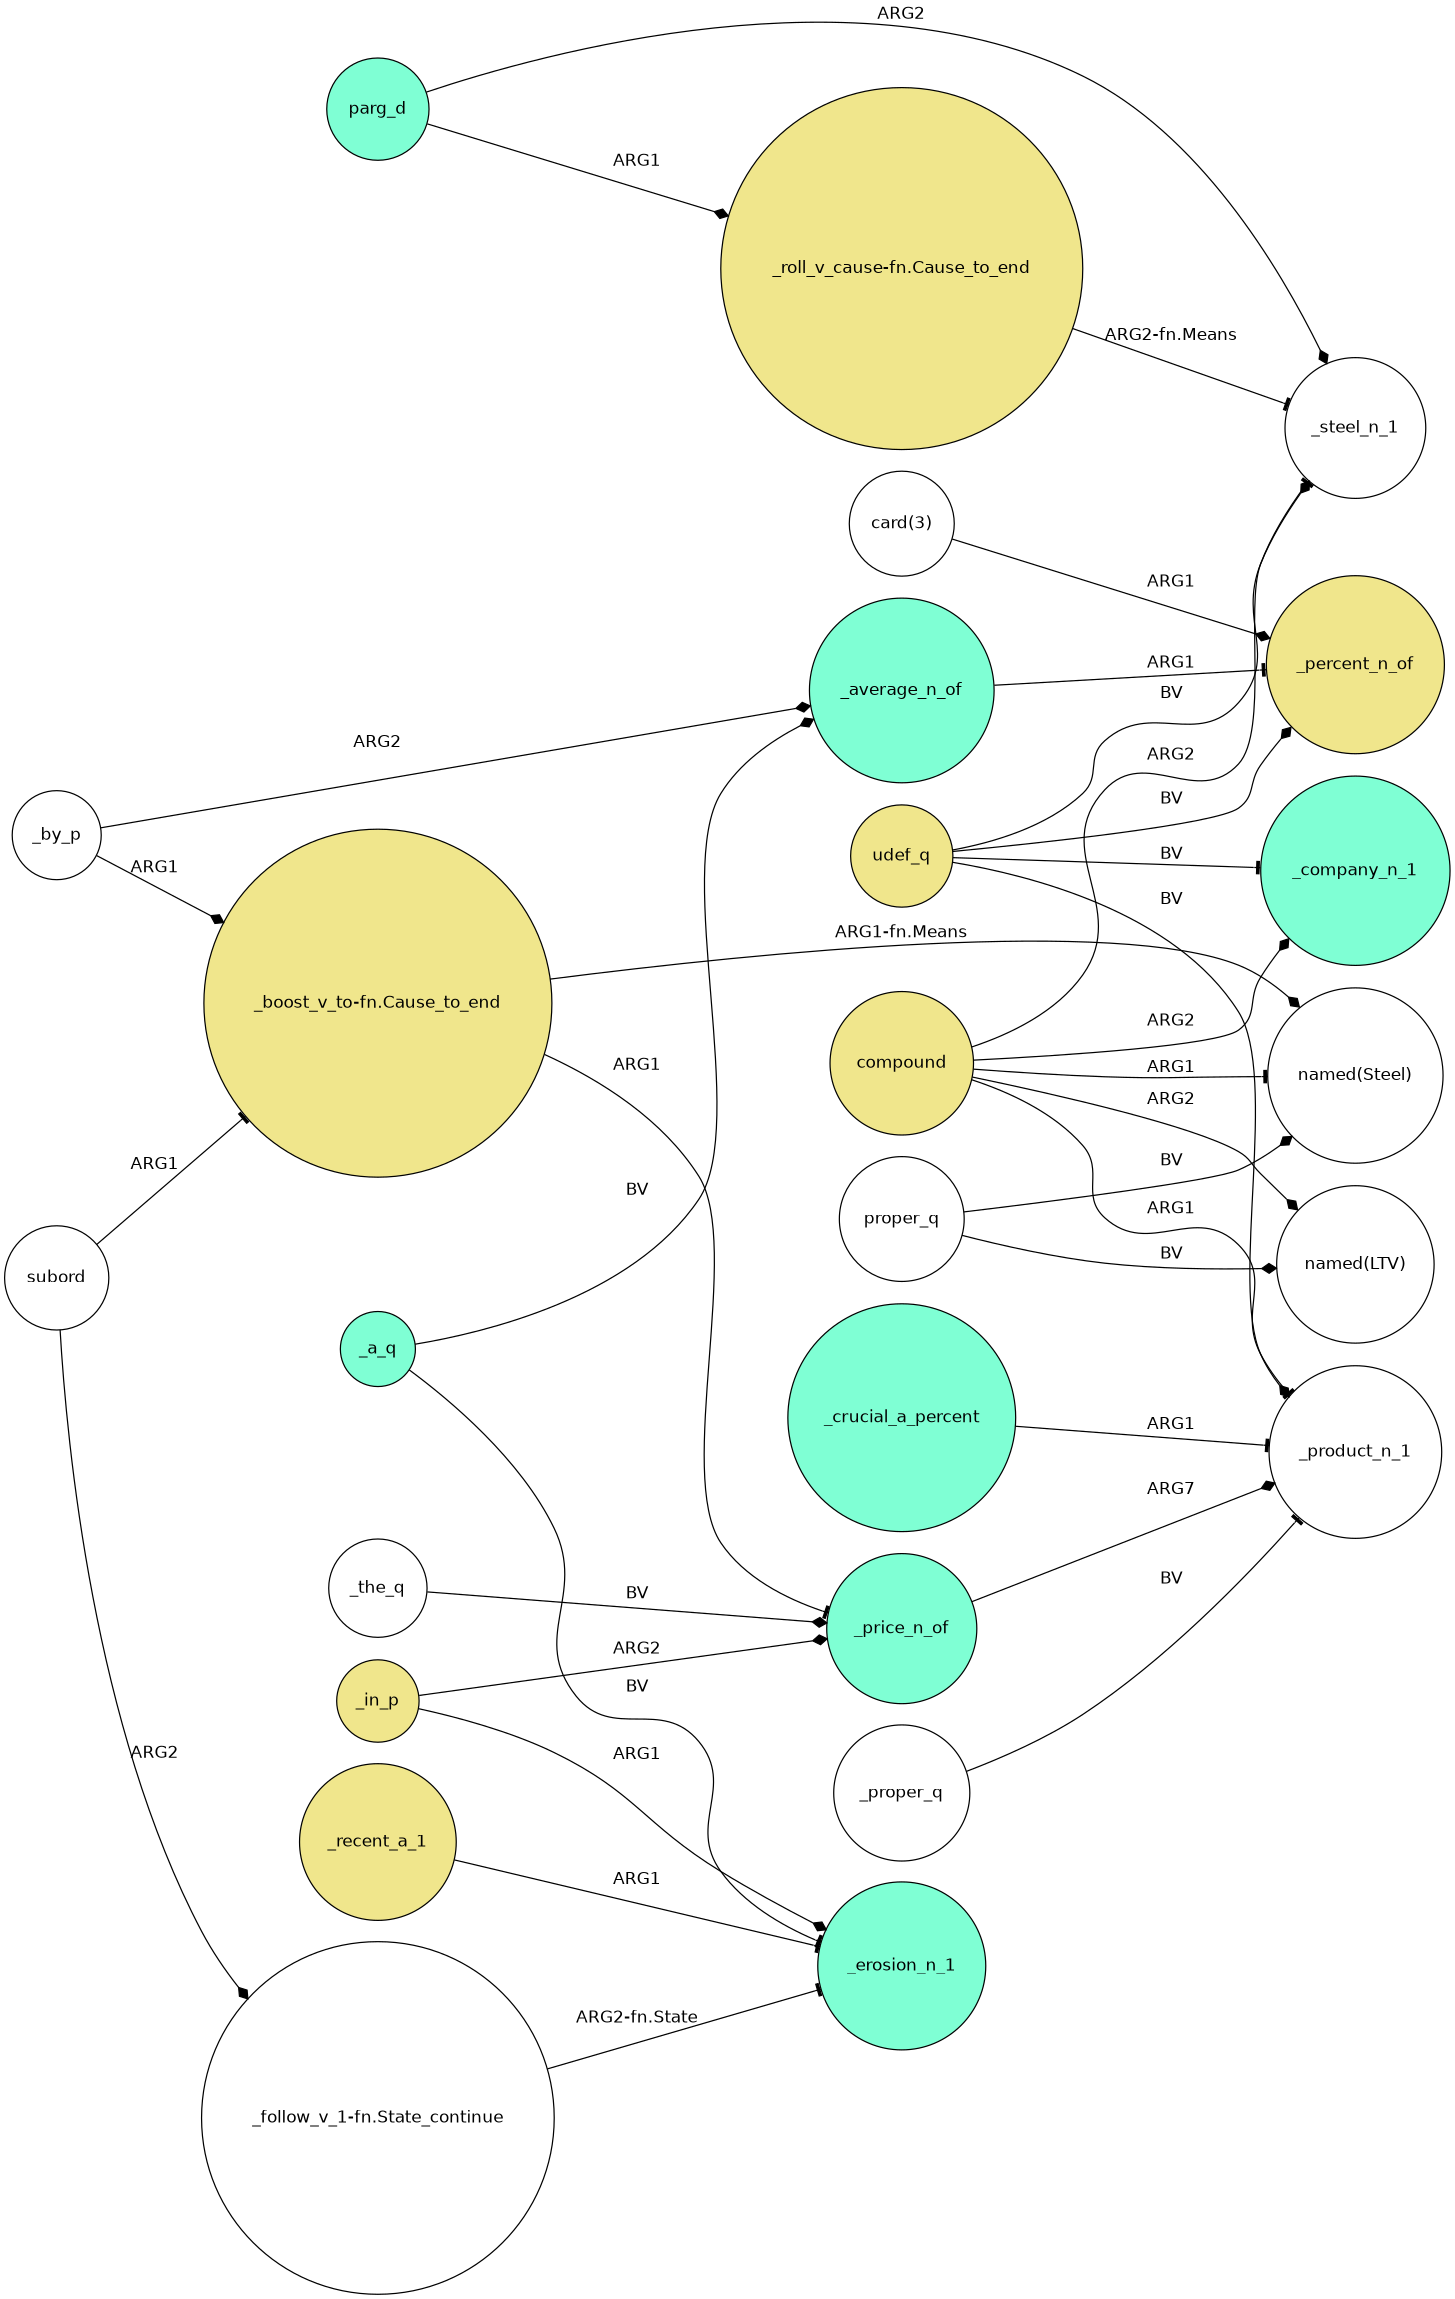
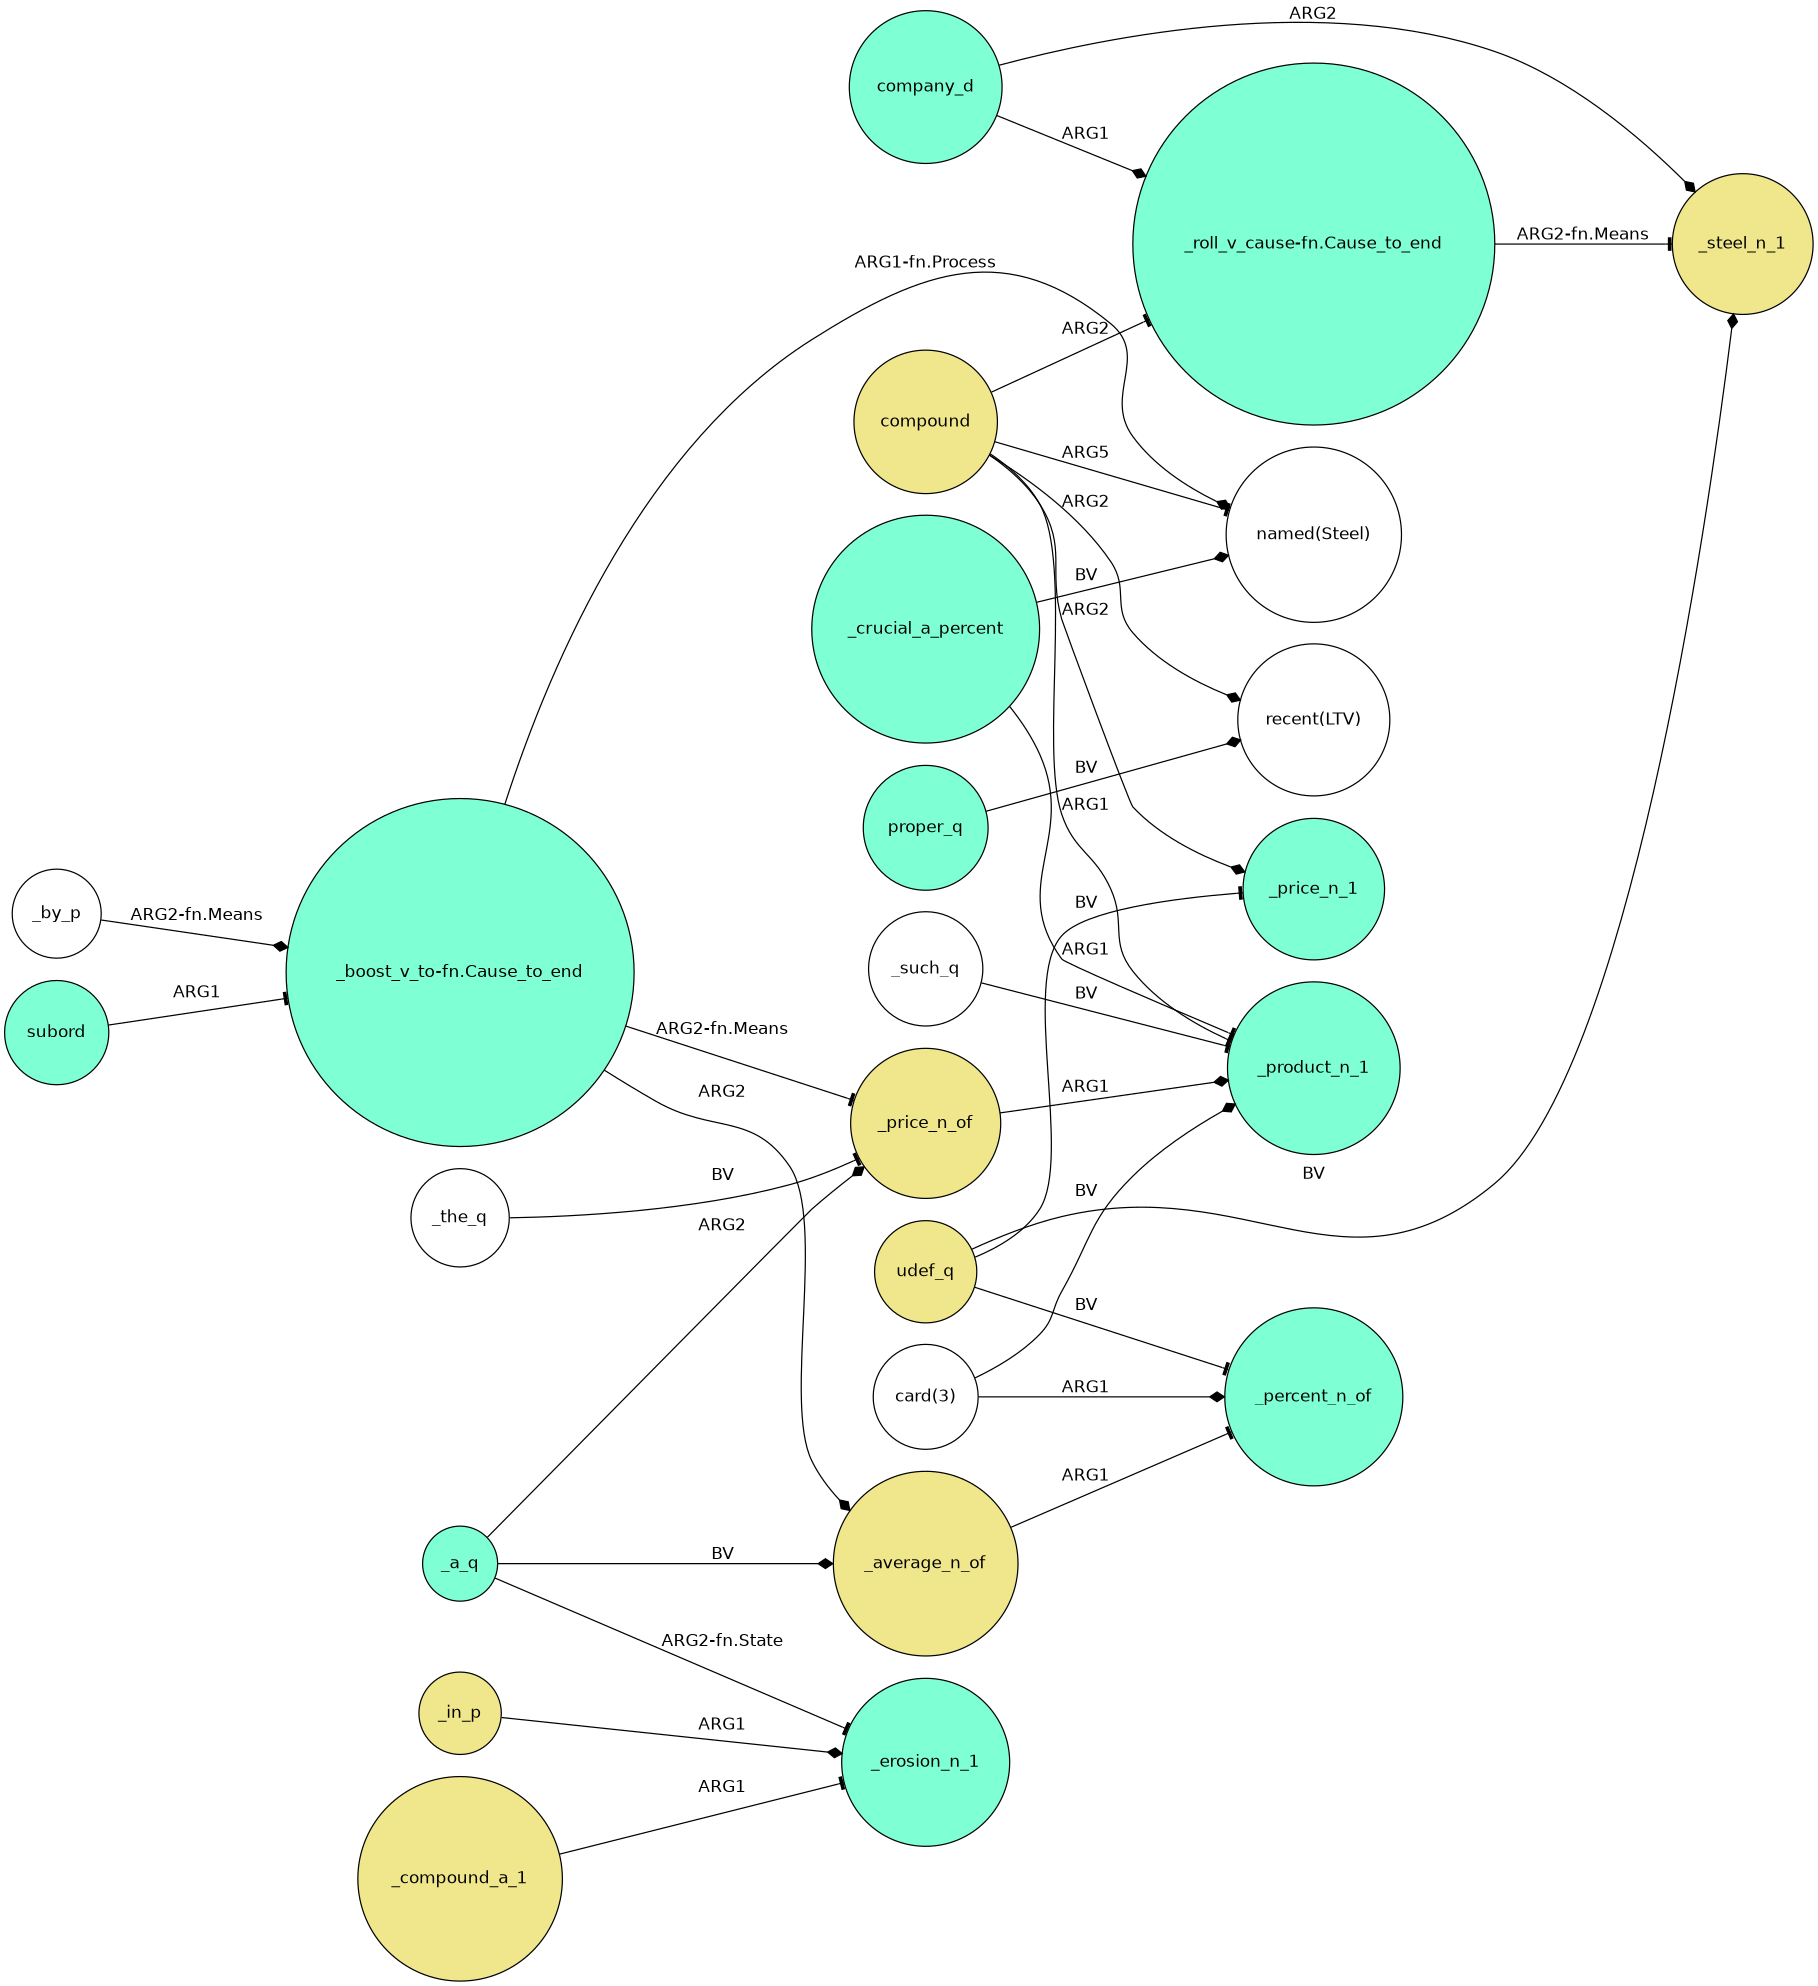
node "parg_d": label "parg_d" -> "company_d"
node "_roll_v_cause-fn.Cause_to_end": fillcolor khaki -> aquamarine
node "_steel_n_1": fillcolor white -> khaki
node "_percent_n_of": fillcolor khaki -> aquamarine
node "_average_n_of": fillcolor aquamarine -> khaki
edge "_by_p" -> "_average_n_of": now "_boost_v_to-fn.Cause_to_end" -> "_average_n_of"
edge "compound" -> "_steel_n_1": now "compound" -> "_roll_v_cause-fn.Cause_to_end"
edge "udef_q" -> "_percent_n_of": arrowhead diamond -> tee
edge "_by_p" -> "_boost_v_to-fn.Cause_to_end": label "ARG1" -> "ARG2-fn.Means"
node "_company_n_1": label "_company_n_1" -> "_price_n_1"
edge "_boost_v_to-fn.Cause_to_end" -> "named(Steel)": label "ARG1-fn.Means" -> "ARG1-fn.Process"
node "_boost_v_to-fn.Cause_to_end": fillcolor khaki -> aquamarine
edge "udef_q" -> "_product_n_1": now "card(3)" -> "_product_n_1"
edge "_boost_v_to-fn.Cause_to_end" -> "_price_n_of": label "ARG1" -> "ARG2-fn.Means"
edge "compound" -> "named(Steel)": label "ARG1" -> "ARG5"
edge "proper_q" -> "named(Steel)": now "_crucial_a_percent" -> "named(Steel)"
node "proper_q": fillcolor white -> aquamarine
node "named(LTV)": label "named(LTV)" -> "recent(LTV)"
node "subord": fillcolor white -> aquamarine
node "_product_n_1": fillcolor white -> aquamarine
edge "_price_n_of" -> "_product_n_1": label "ARG7" -> "ARG1"
edge "_the_q" -> "_price_n_of": arrowhead diamond -> tee
node "_price_n_of": fillcolor aquamarine -> khaki
edge "_in_p" -> "_price_n_of": now "_a_q" -> "_price_n_of"
edge "_a_q" -> "_erosion_n_1": label "BV" -> "ARG2-fn.State"
node "_proper_q": label "_proper_q" -> "_such_q"
node "_recent_a_1": label "_recent_a_1" -> "_compound_a_1"
node "_follow_v_1-fn.State_continue": removed
